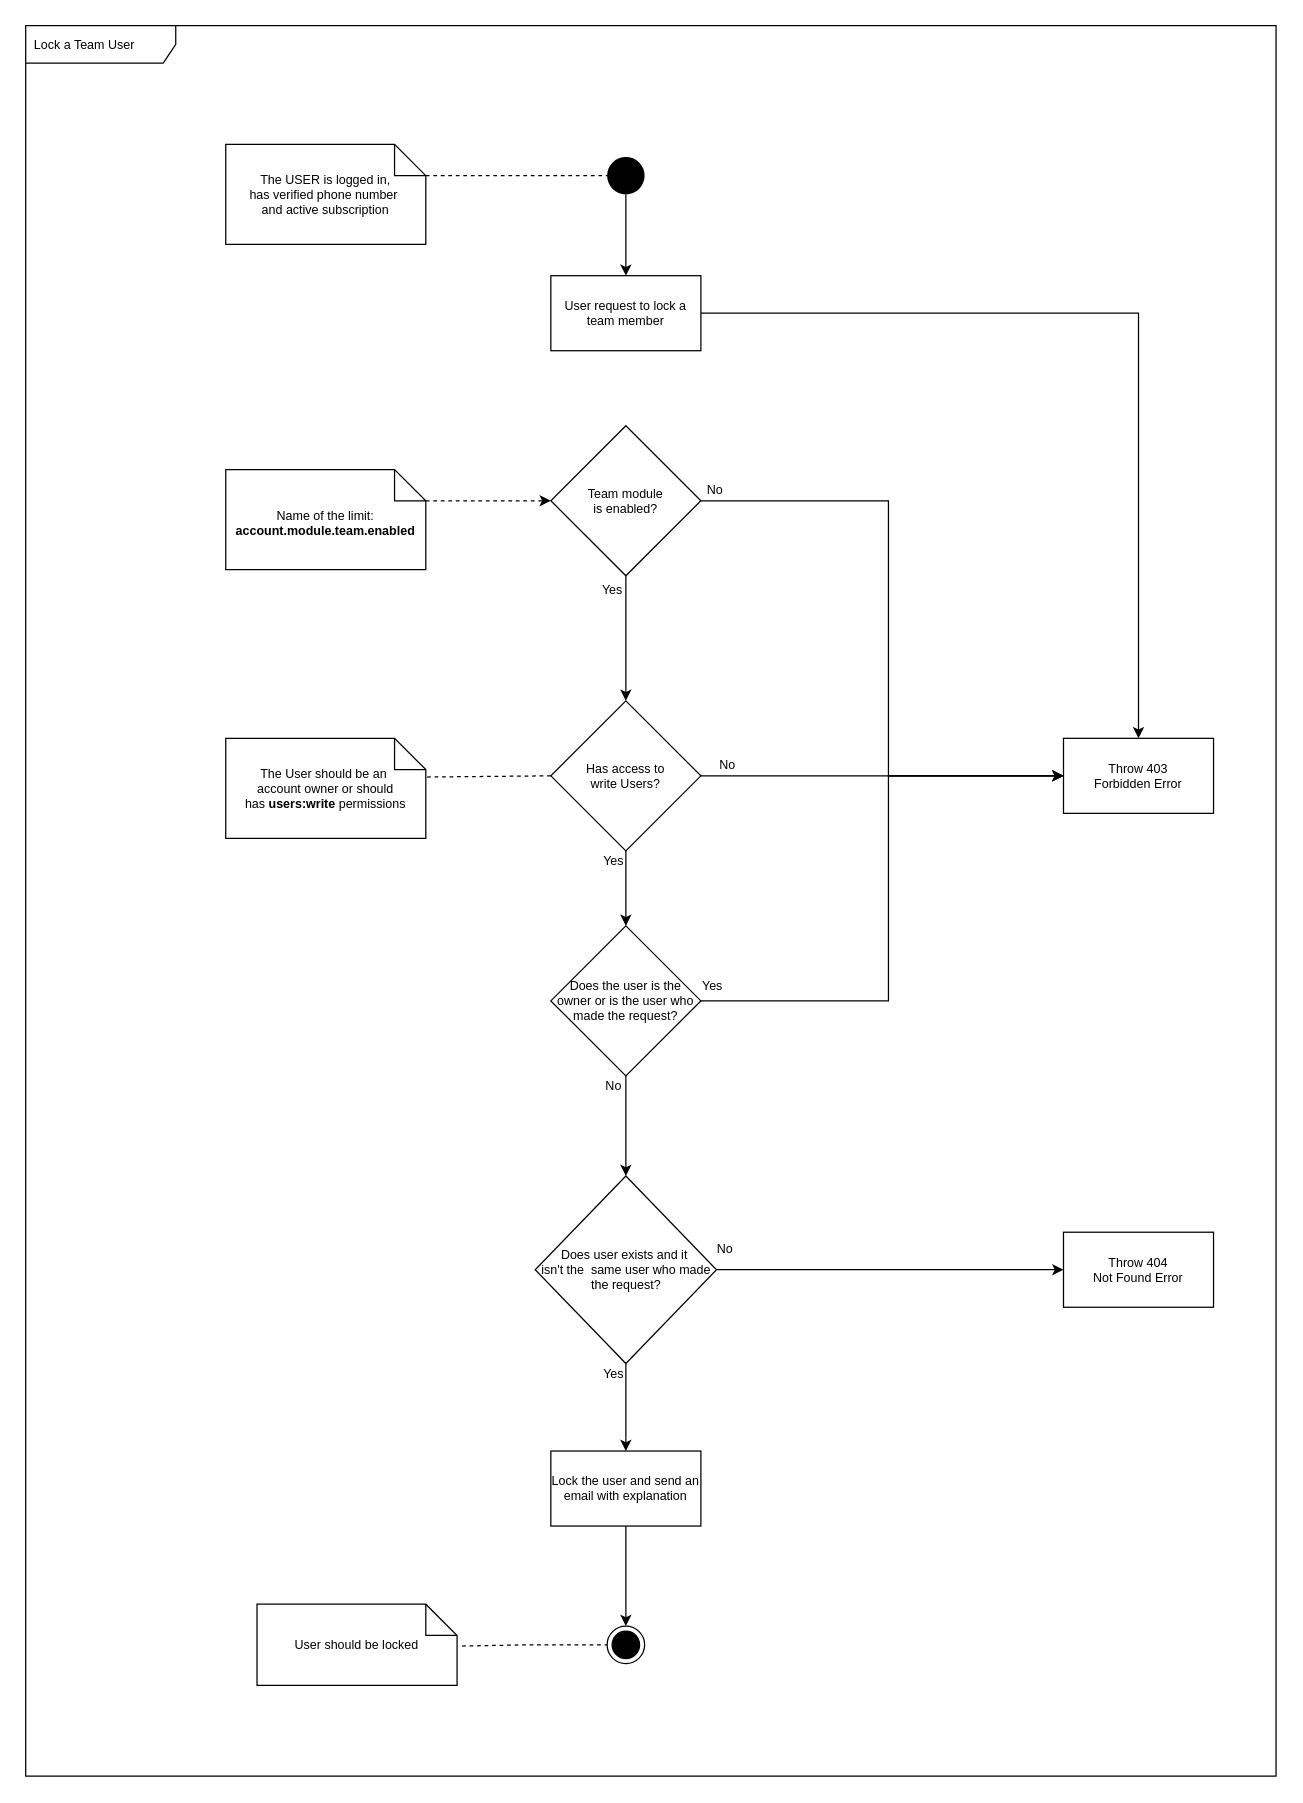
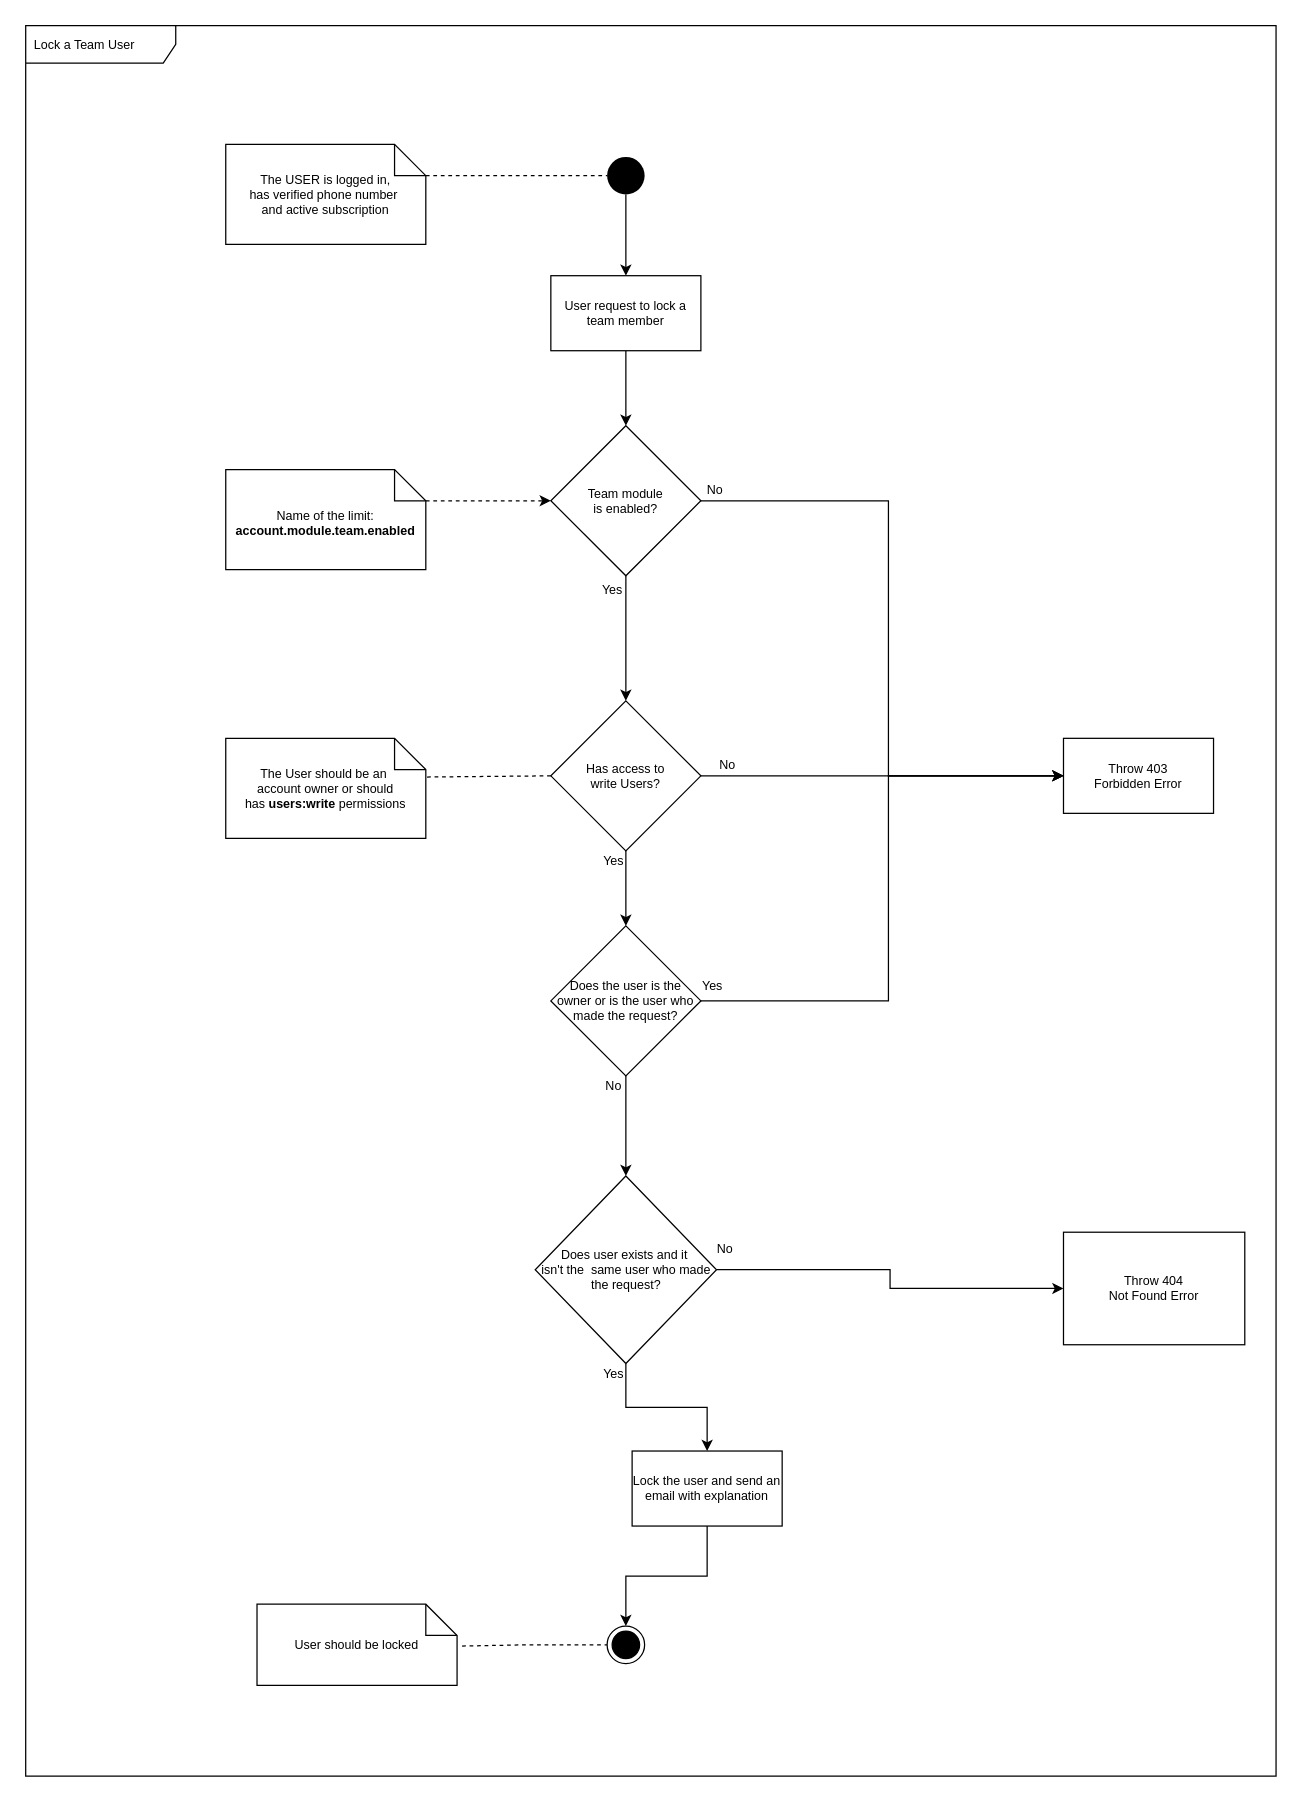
edge "User request to lock a team member" -> "Throw 403Forbidden Error": now "User request to lock a team member" -> "Team module is enabled?"
node "Throw 404Not Found Error": size 150x75 -> 181x113
node "Lock the user and send an email with explanation": moved (626, 1488) -> (707, 1488)
